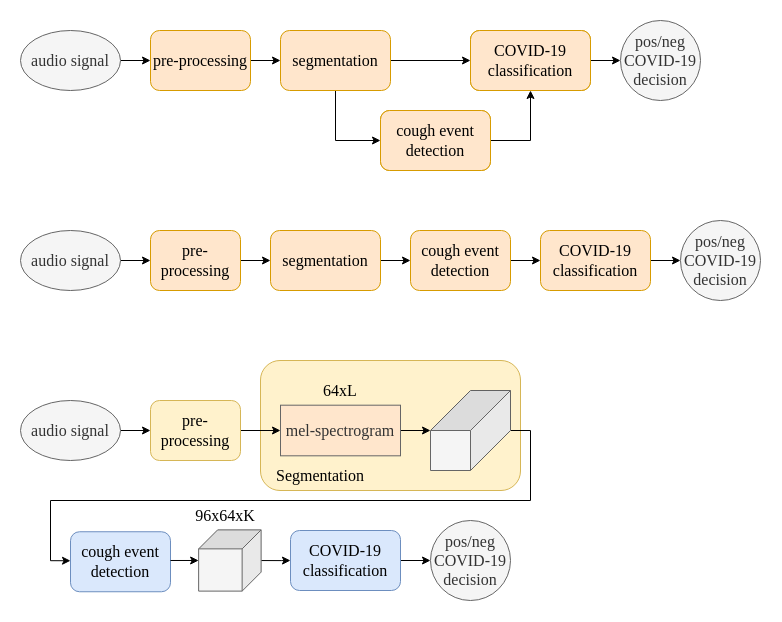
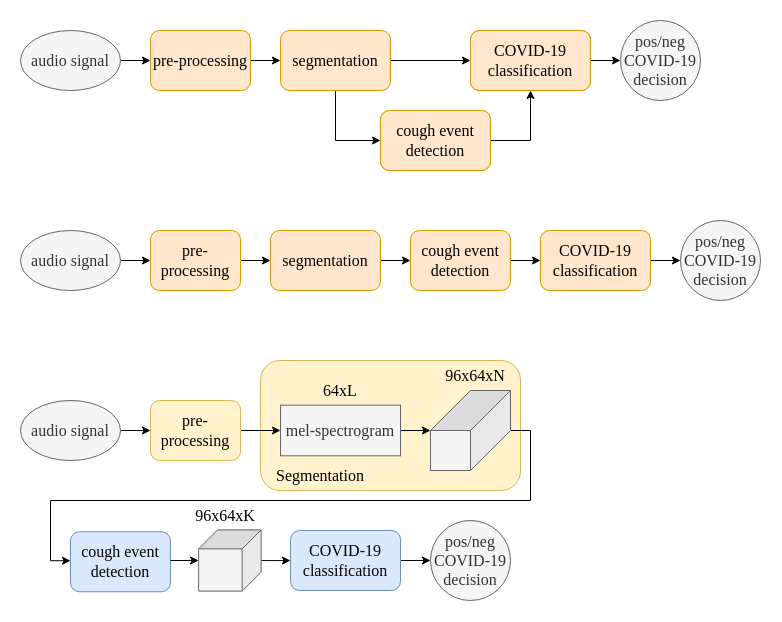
node "96x64xN": added
node "mel-spectrogram": fillcolor #ffe6cc -> #f5f5f5
